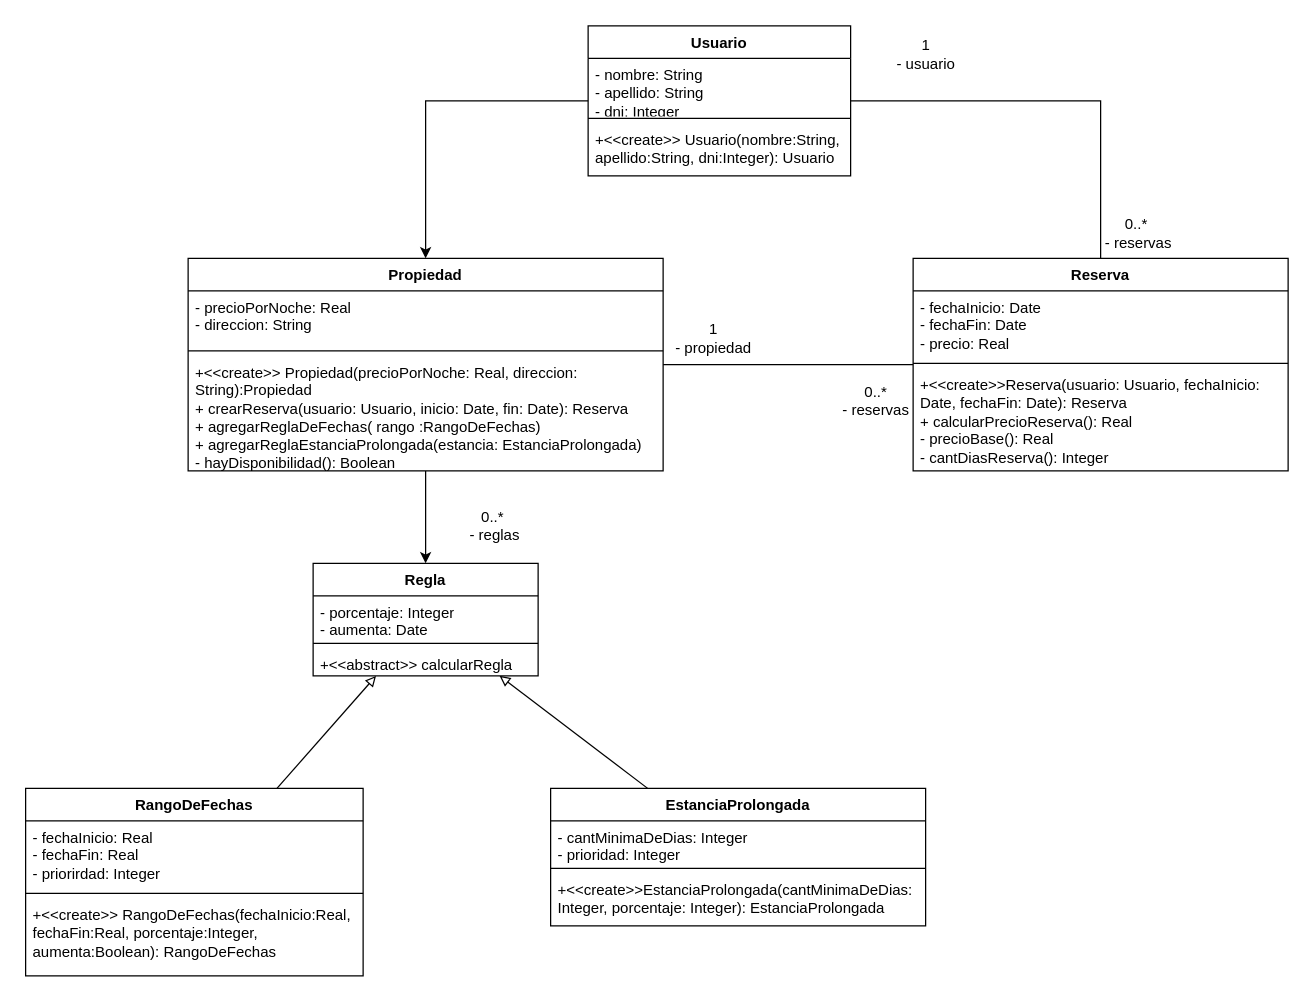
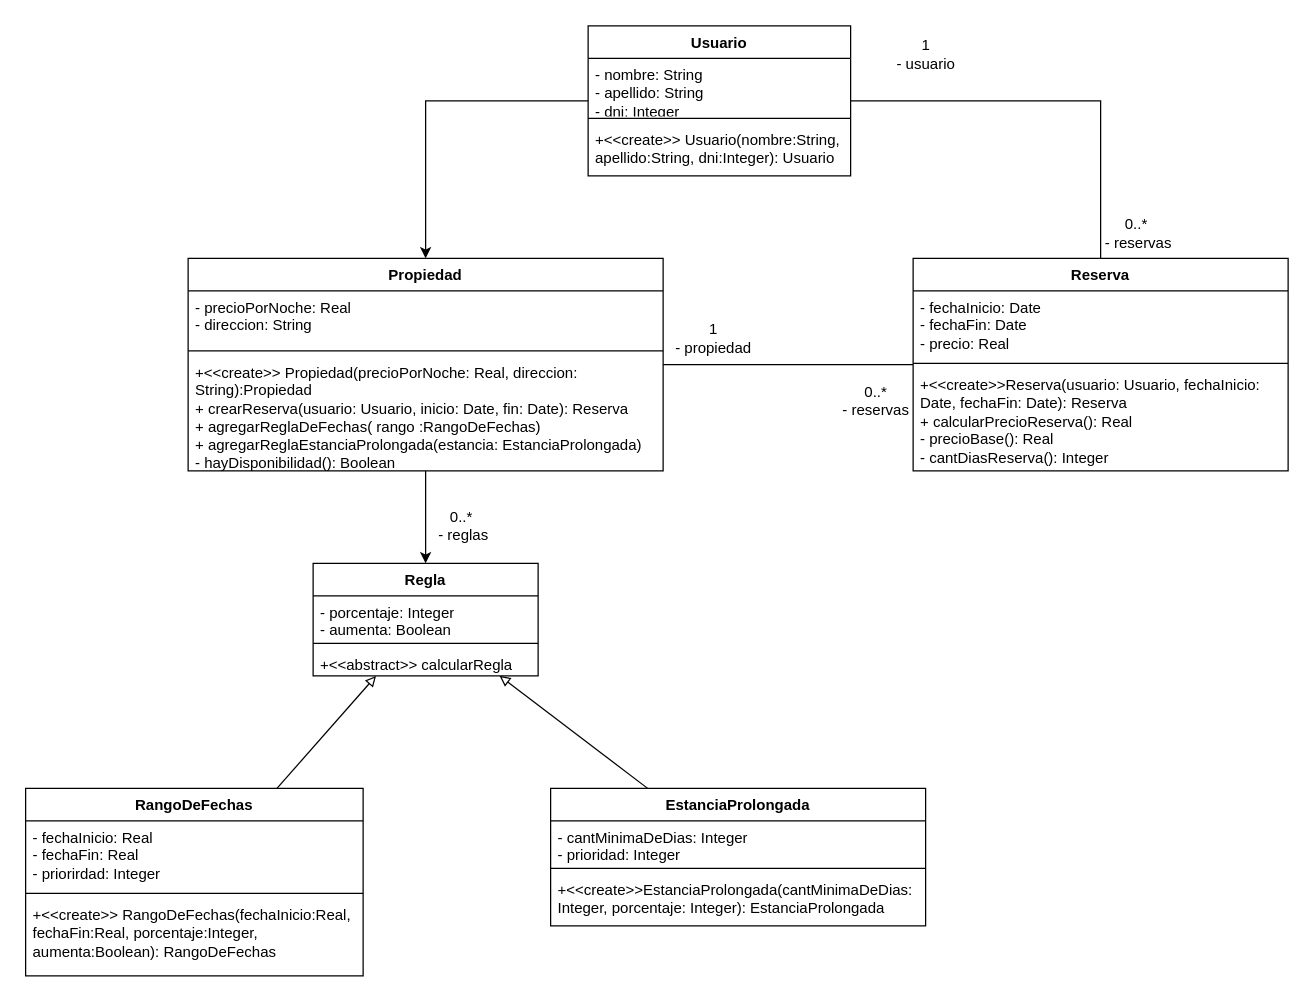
node "0..* - reglas": moved (494, 526) -> (463, 526)
node "- porcentaje: Integer - aumenta: Date": label "- porcentaje: Integer - aumenta: Date" -> "- porcentaje: Integer - aumenta: Boolean"
